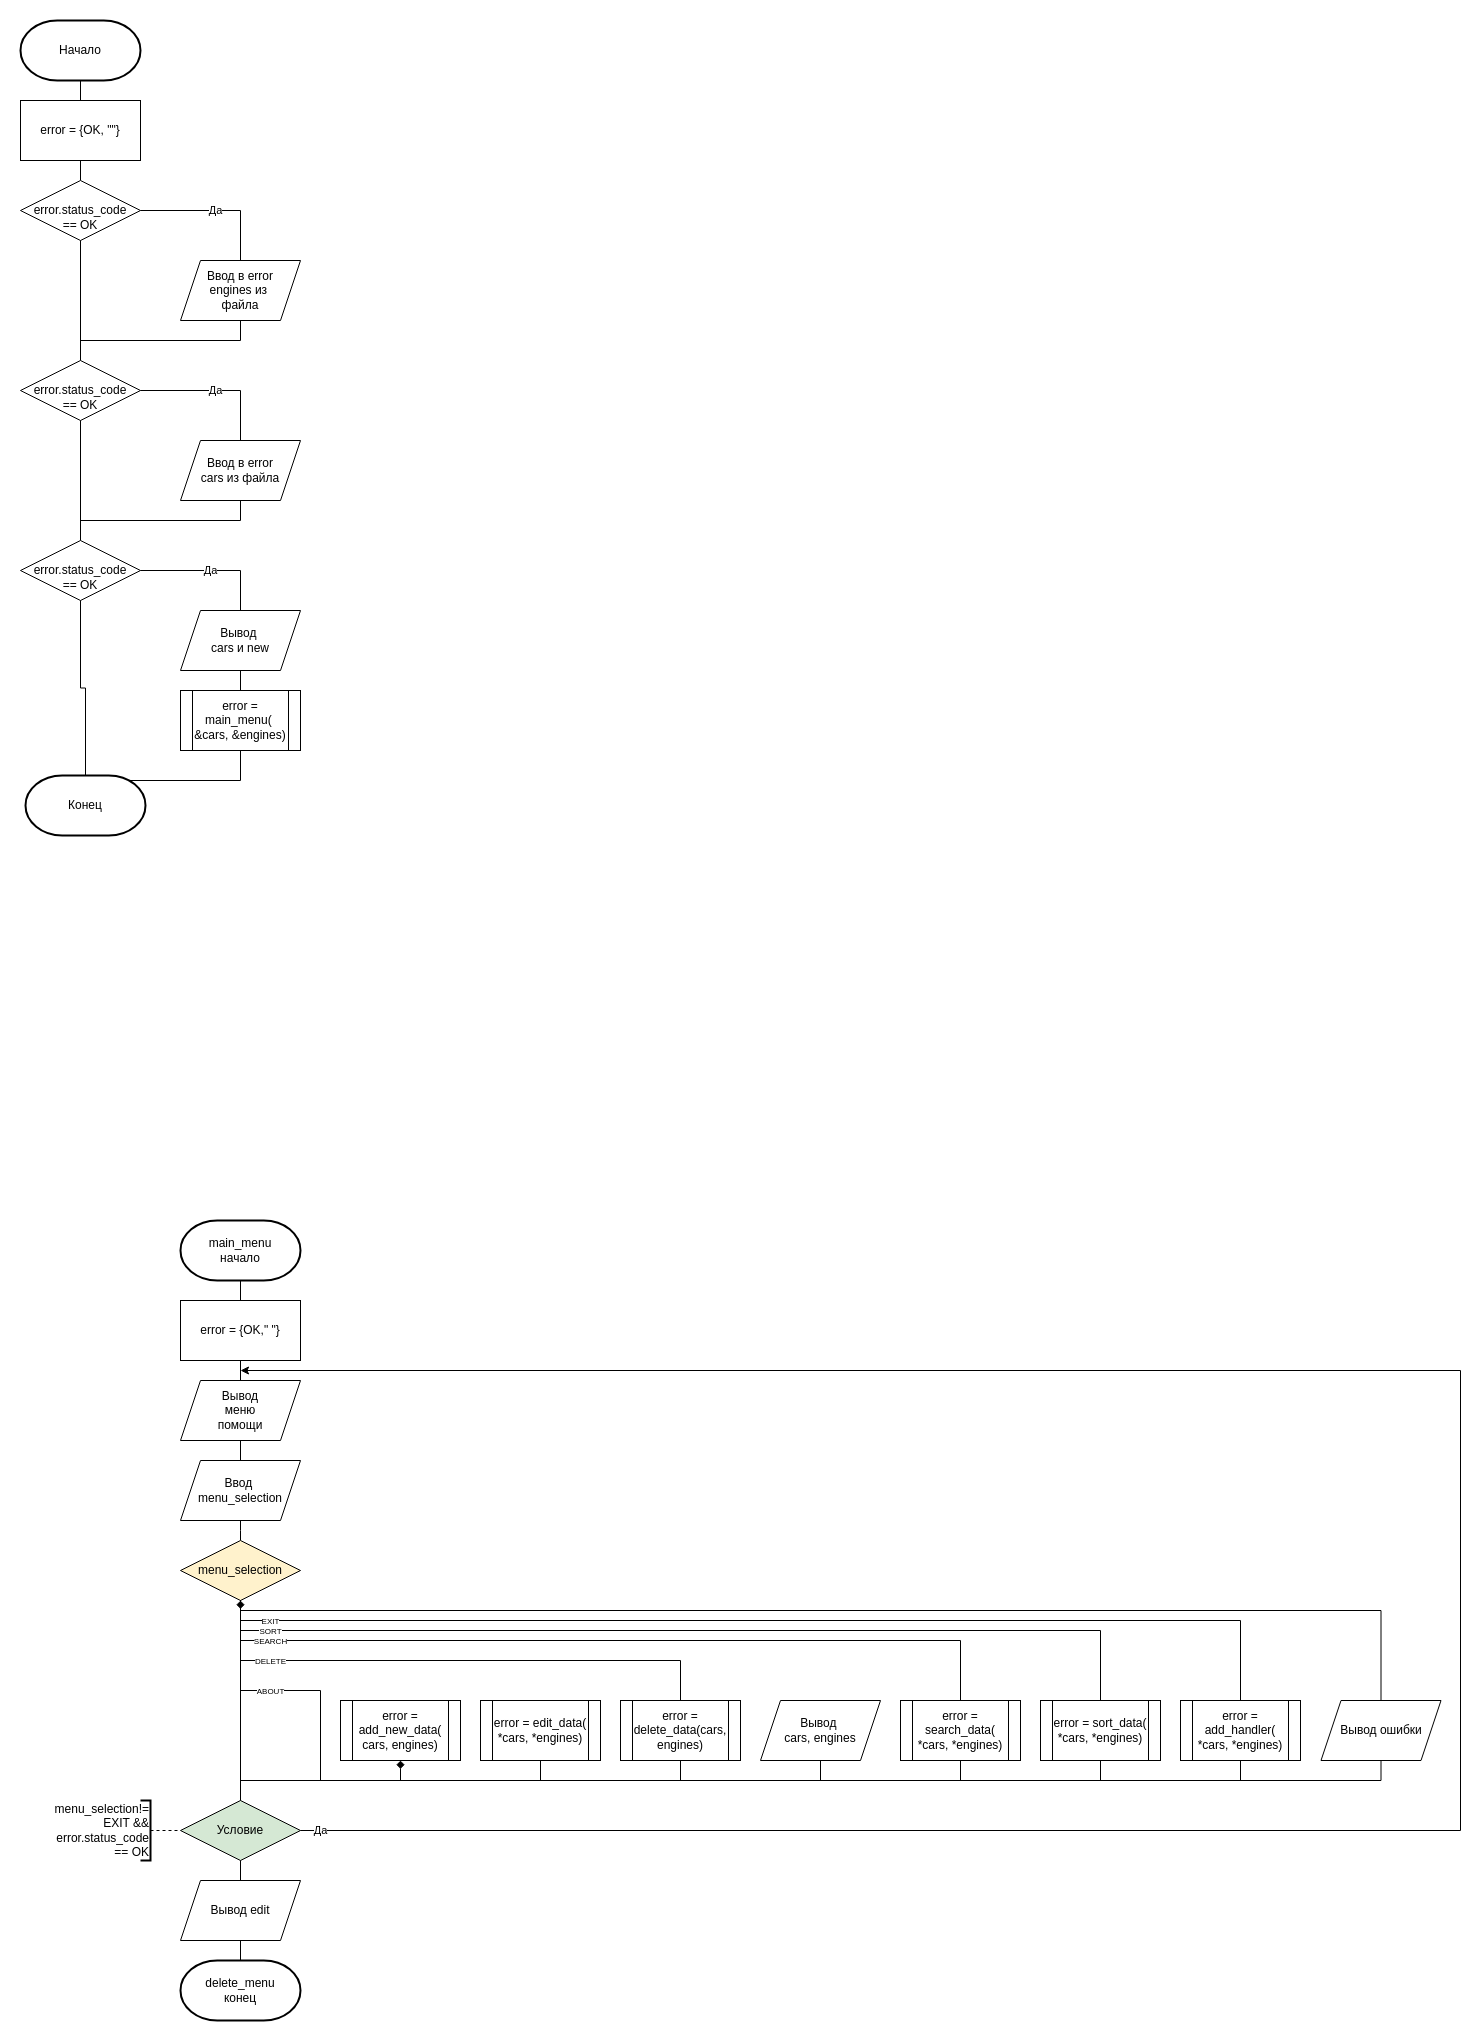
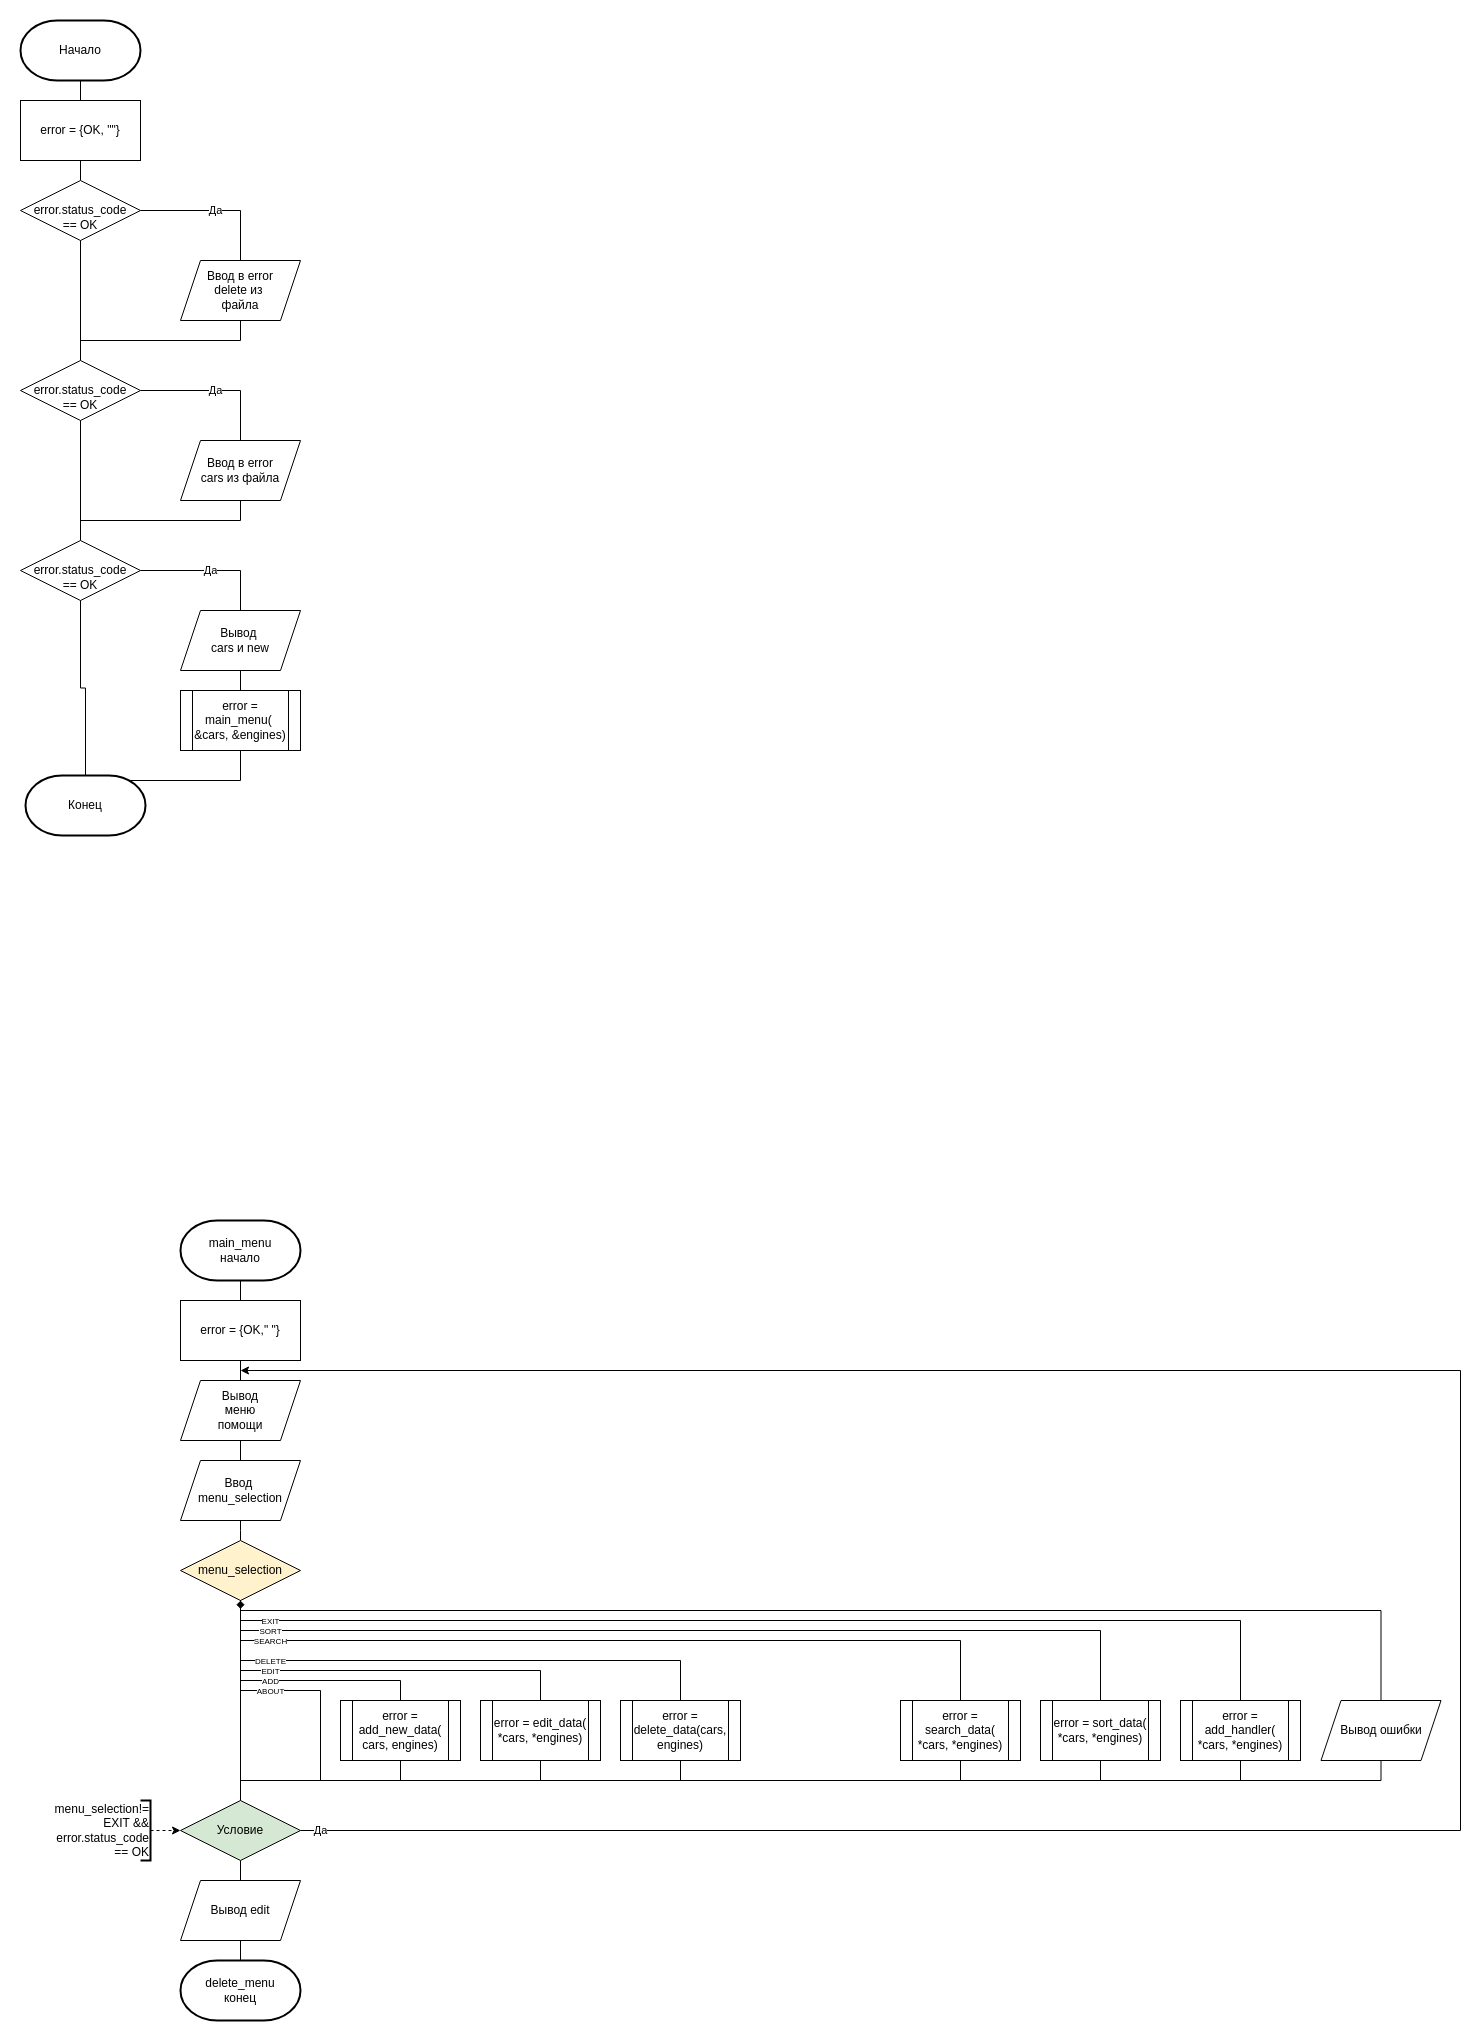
node "Ввод в error engines из файла": label "Ввод в error engines из файла" -> "Ввод в error delete из файла"
edge "menu_selection" -- "error = edit_data(*cars, *engines)": added, label "EDIT"
edge "menu_selection" -- "error = add_new_data( cars, engines)": added, label "ADD"
node "Вывод cars, engines": removed
edge "Условие" -> "error = add_new_data( cars, engines)": arrowhead diamond -> none
edge "Вывод cars, engines" -- "Условие": removed
edge "menu_selection!=EXIT && error.status_code == OK" -- "Условие": arrowhead none -> classic
